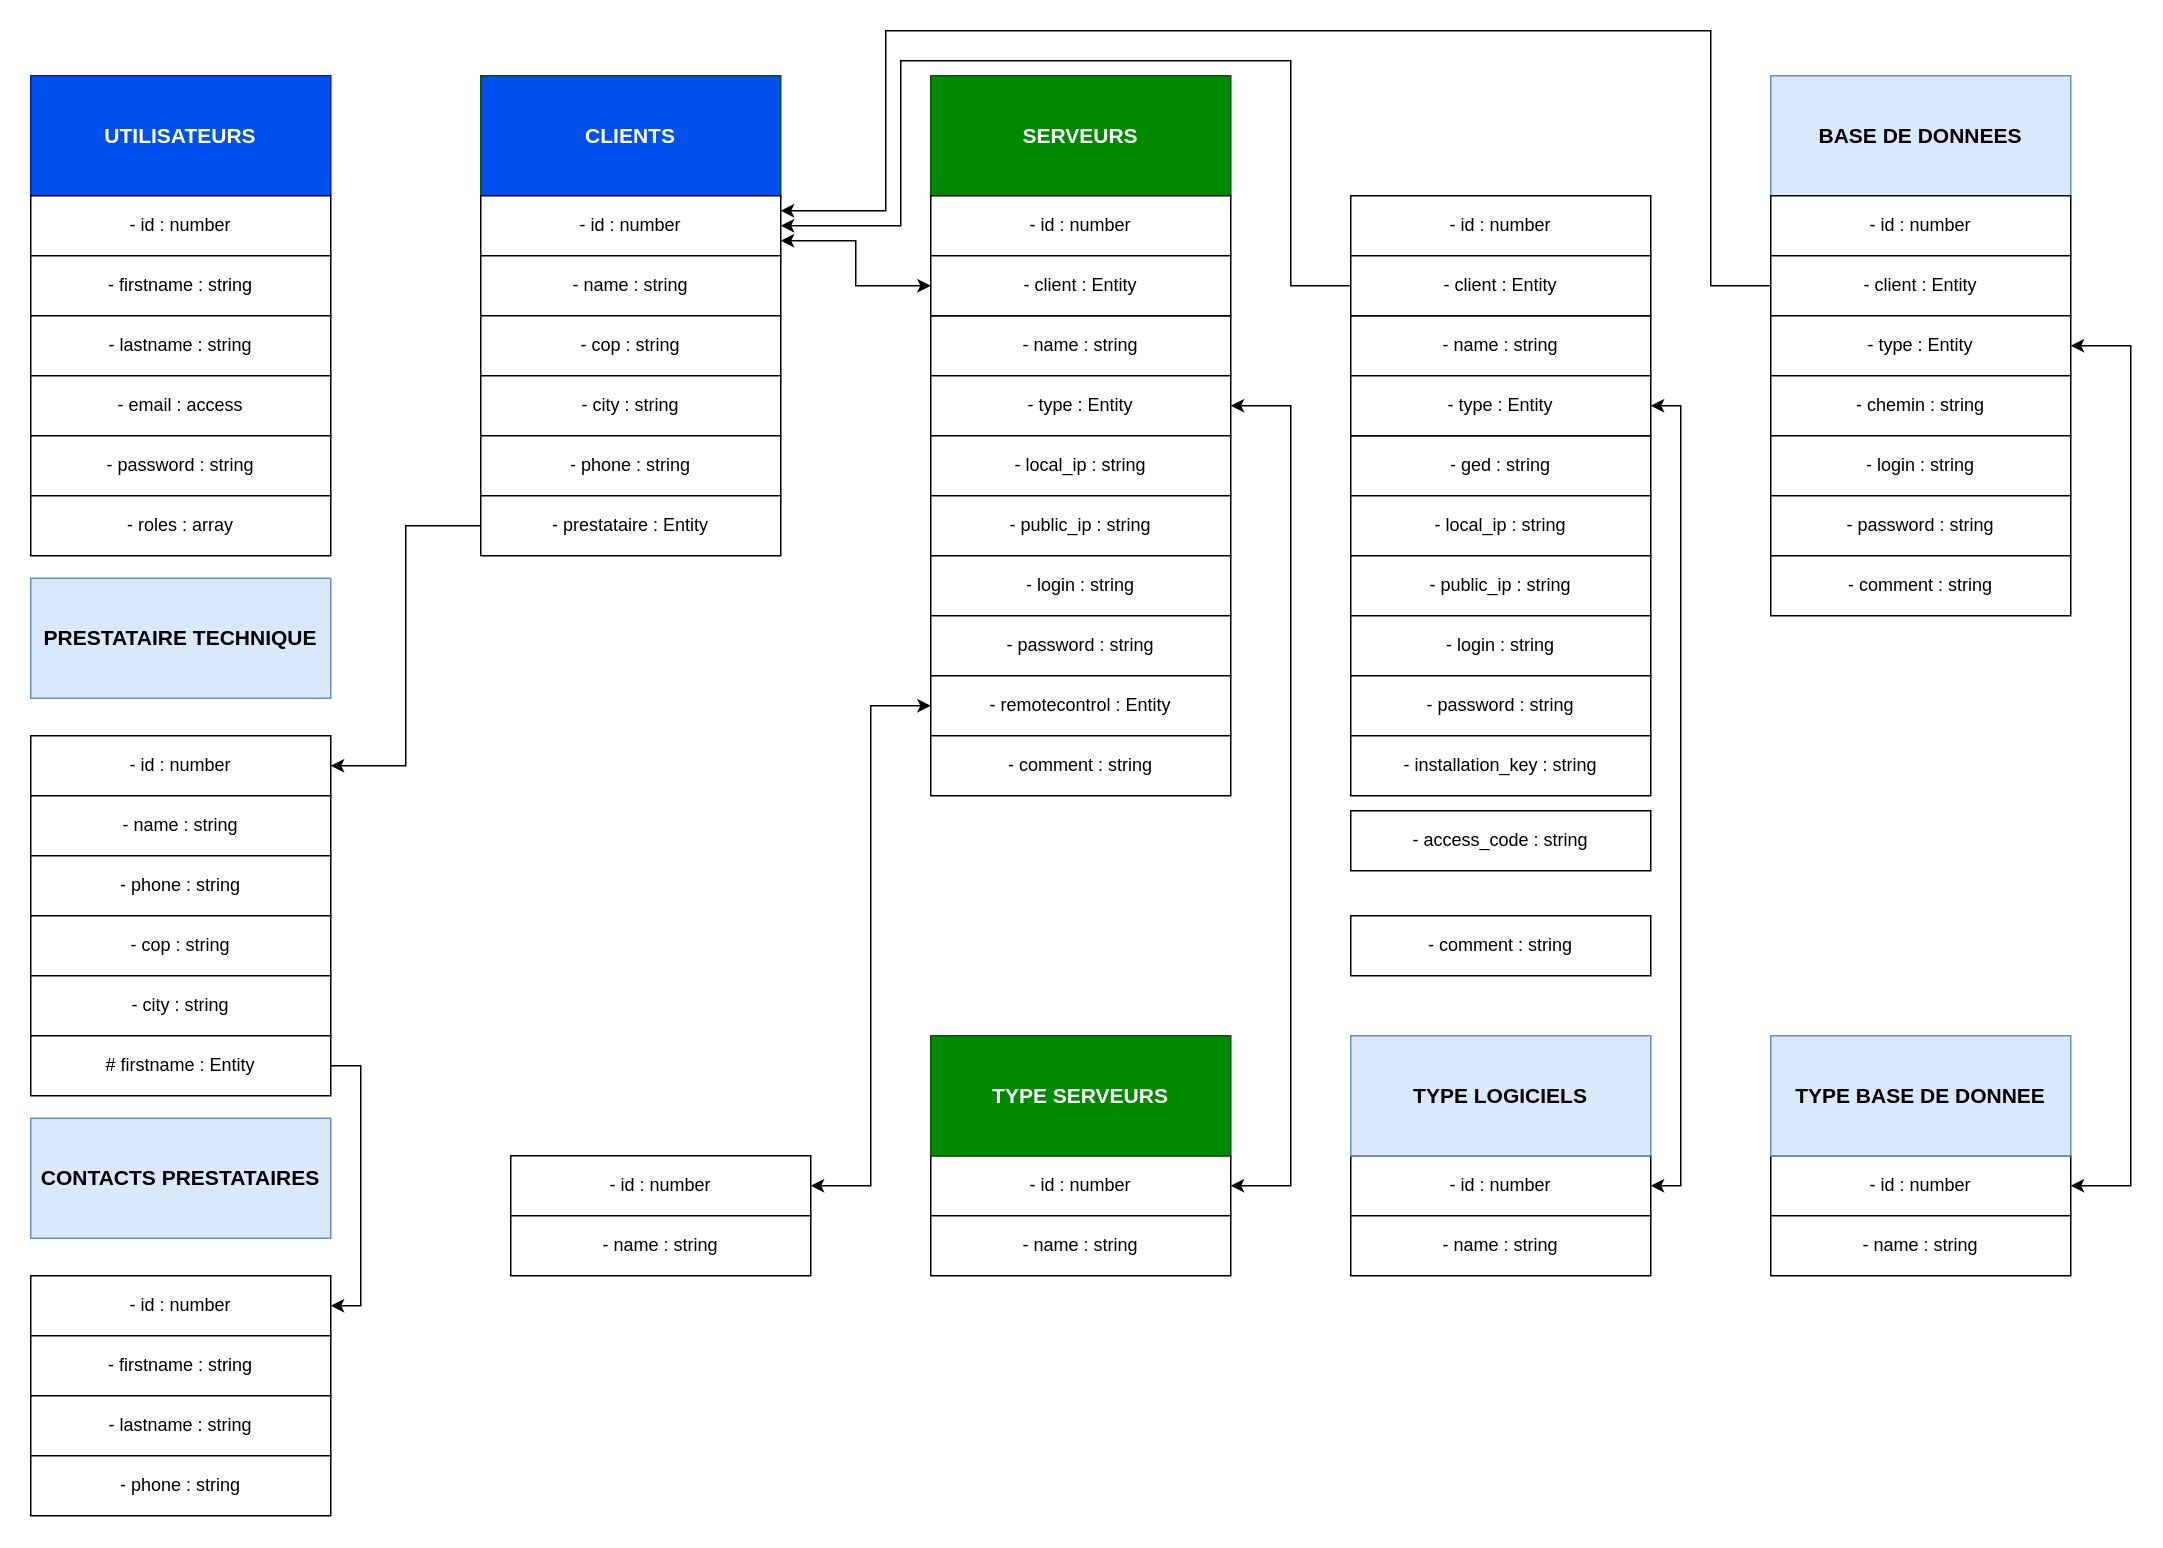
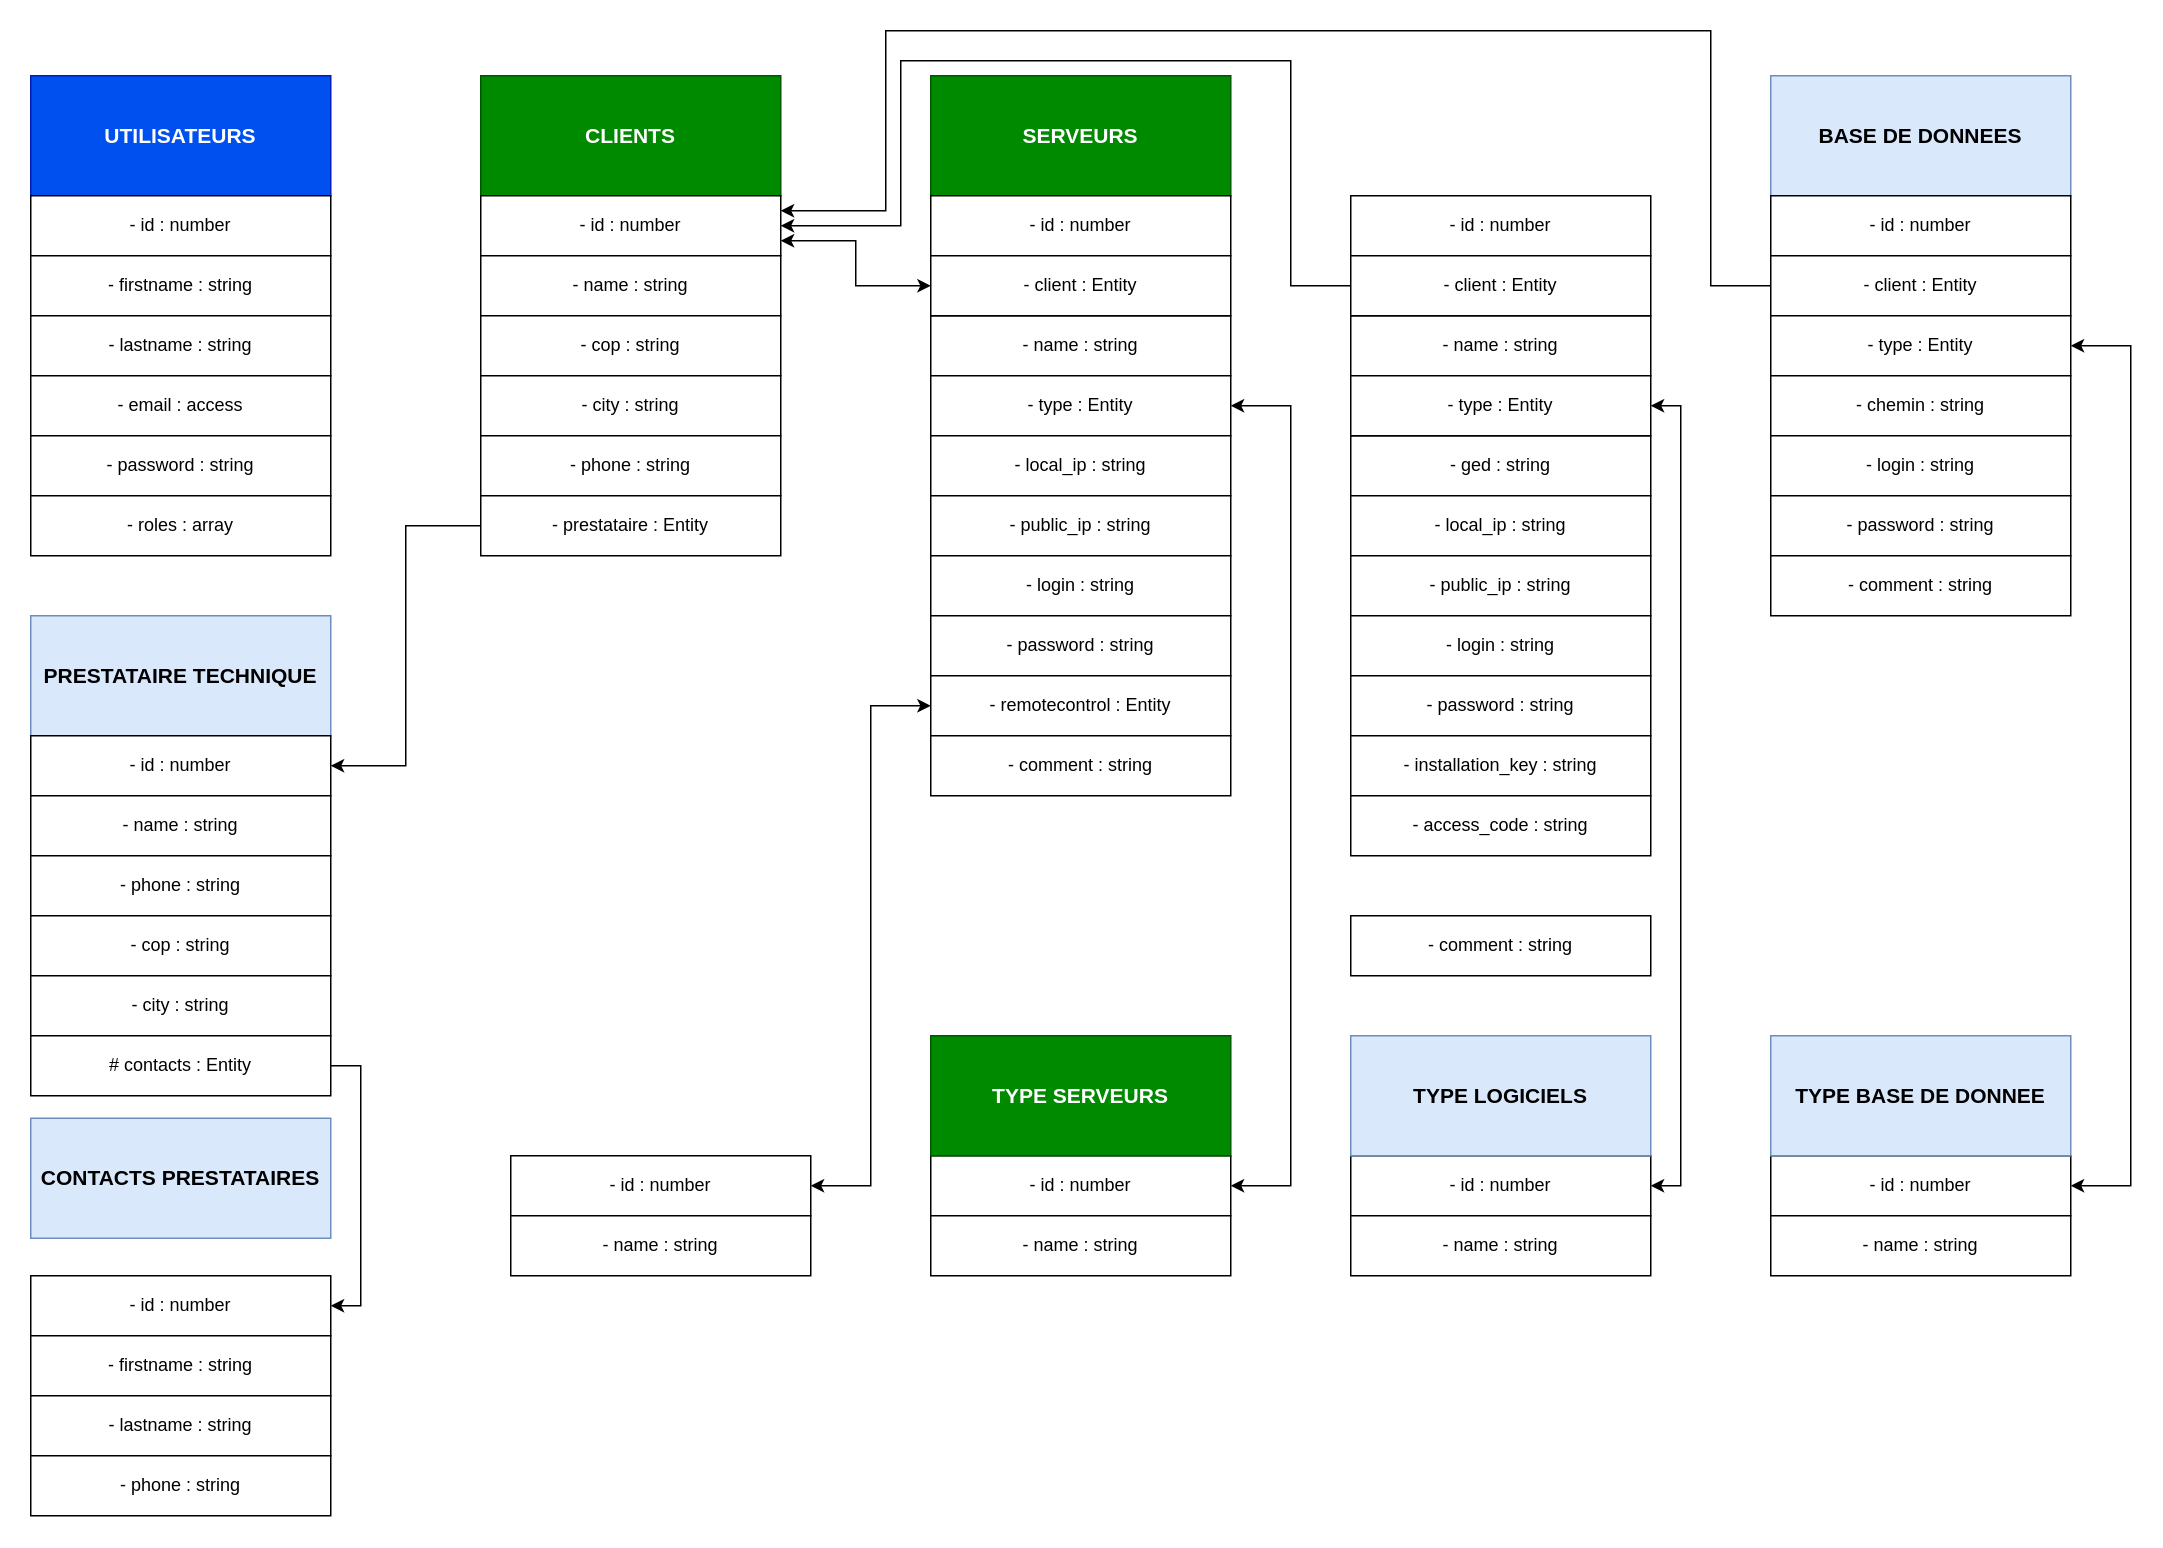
node "CLIENTS": fillcolor #0050ef -> #008a00
node "PRESTATAIRE TECHNIQUE": moved (181, 638) -> (181, 676)
node "- access_code : string": moved (1501, 841) -> (1501, 826)
node "# firstname : Entity": label "# firstname : Entity" -> "# contacts : Entity"
